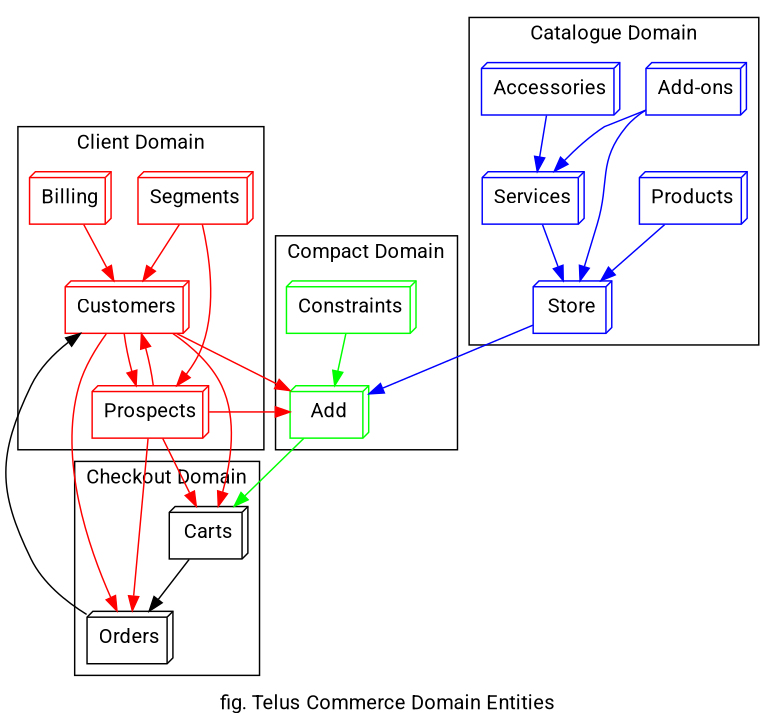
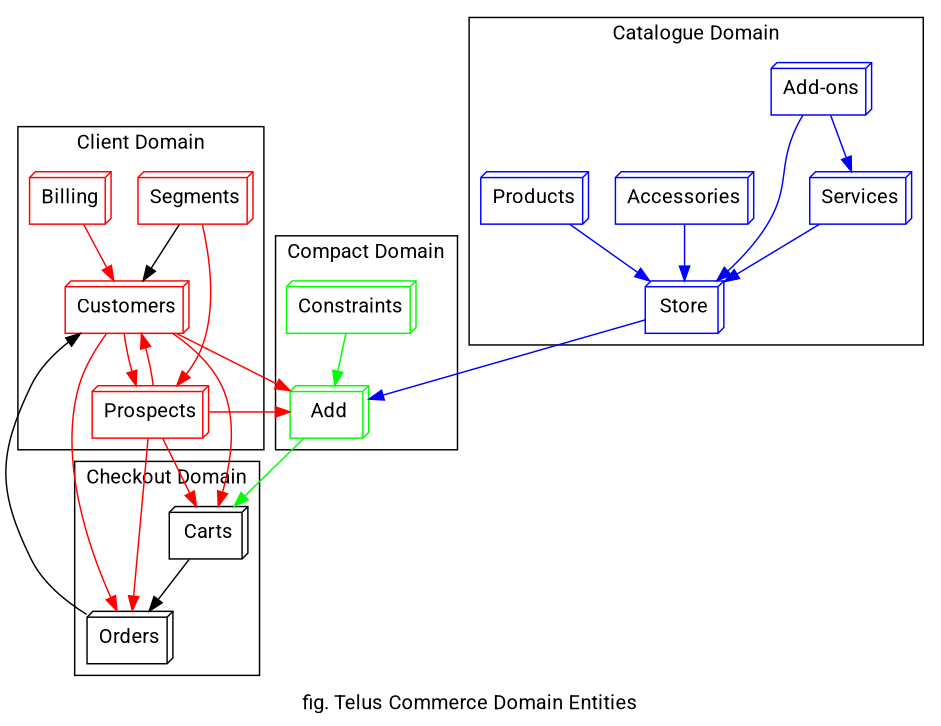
edge "Accessories" -> "Services": now "Accessories" -> "Store"
edge "Segments" -> "Customers": color red -> black
